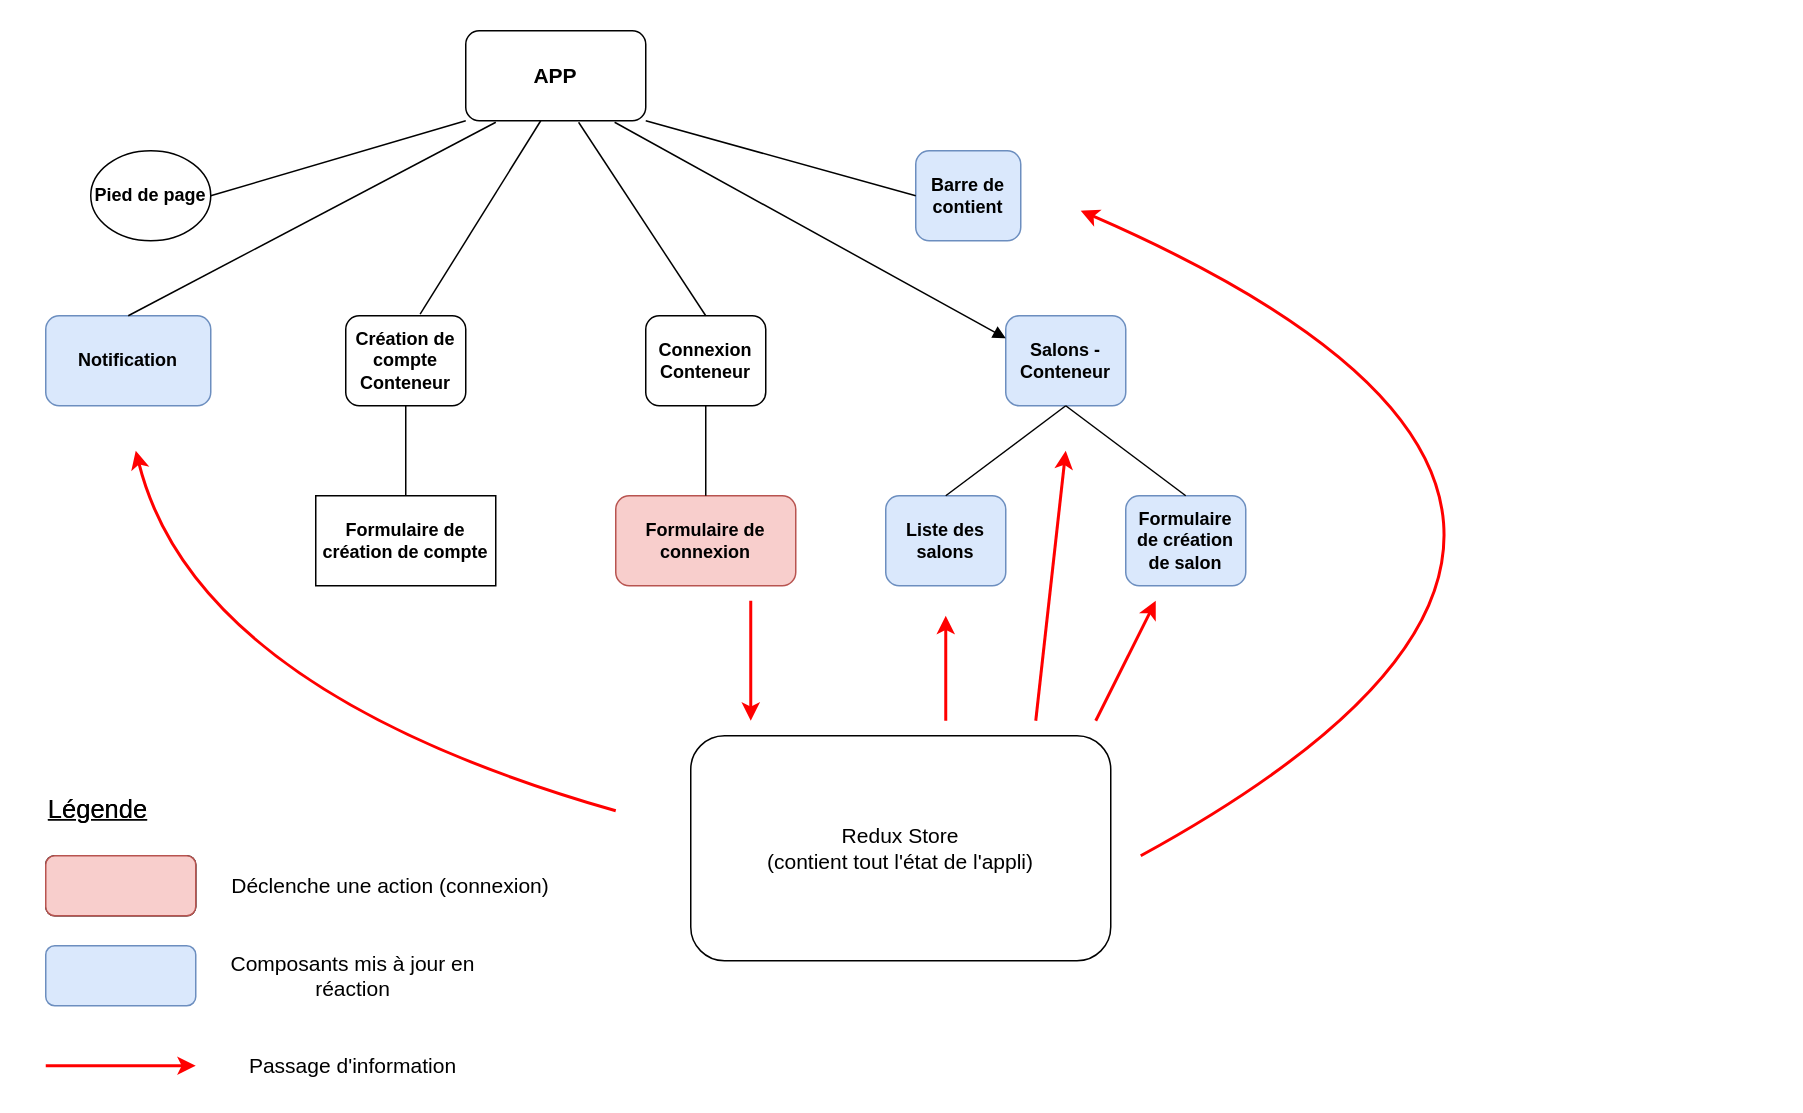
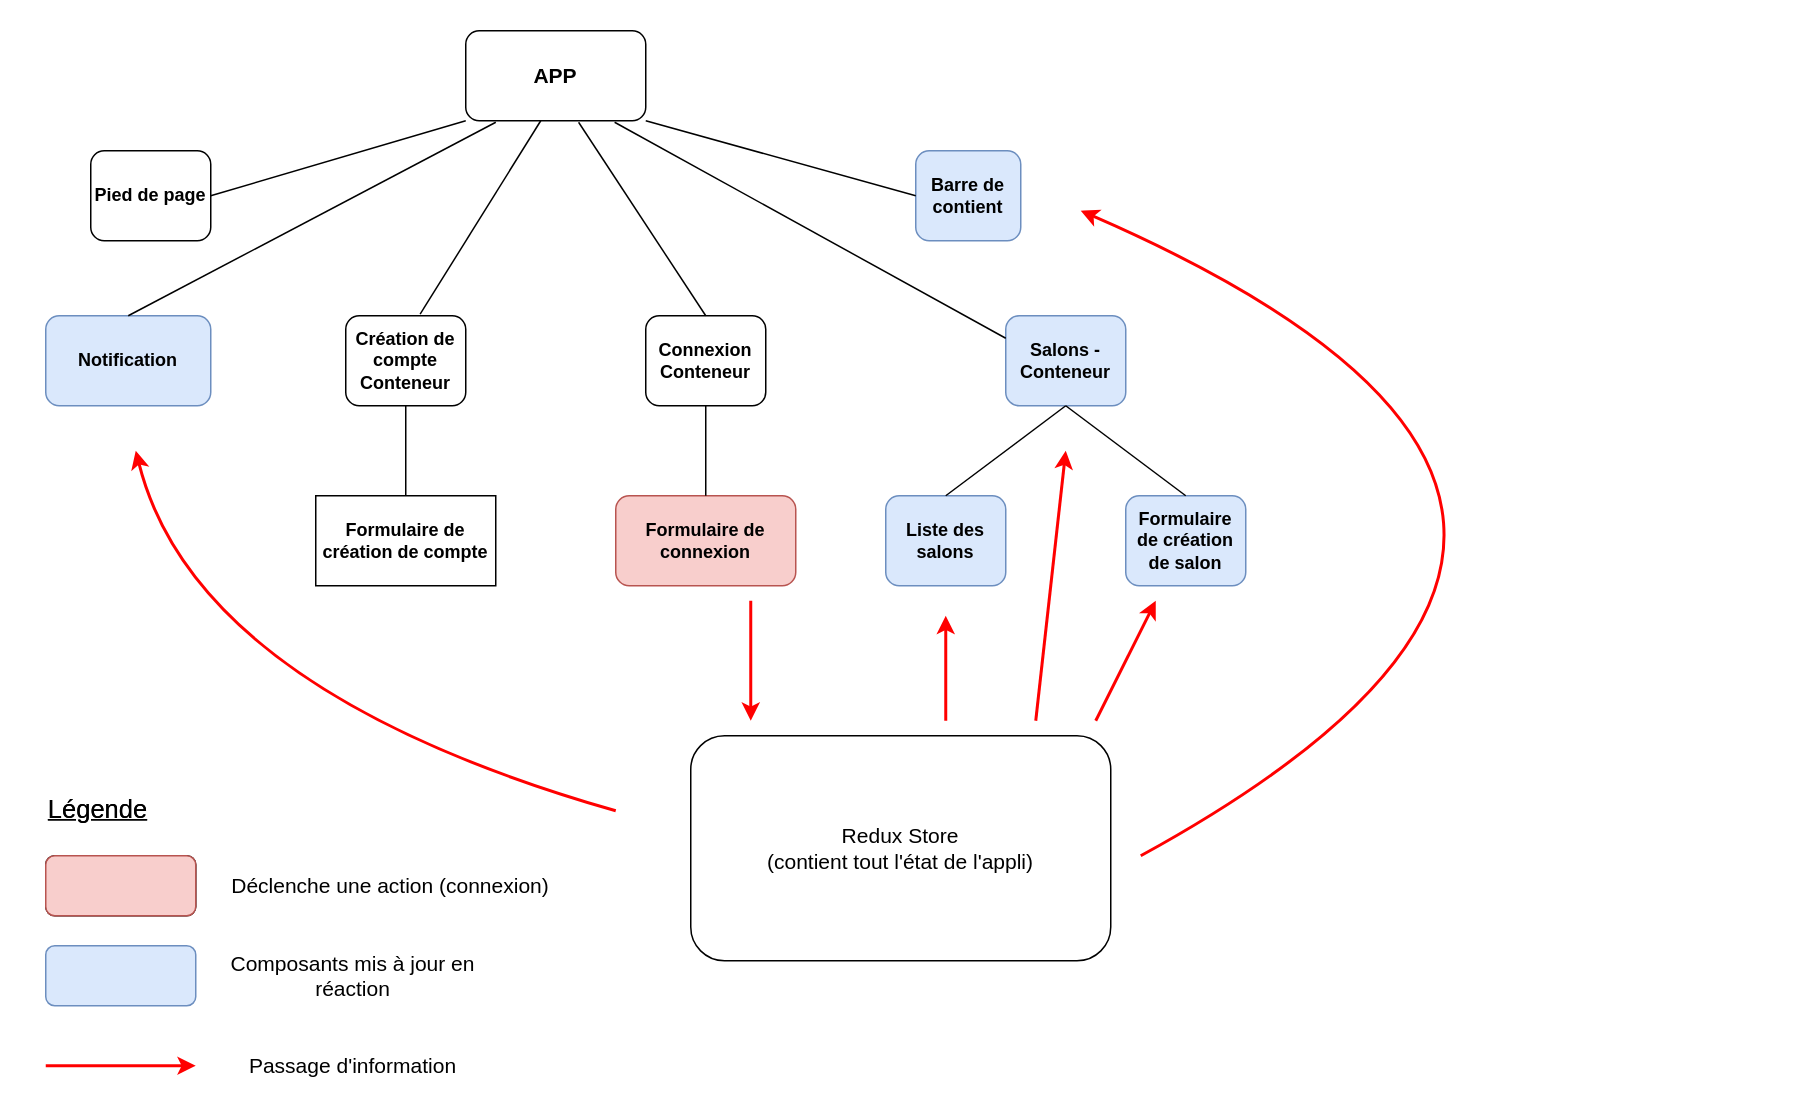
node "Pied de page": shape ellipse -> rounded rectangle
edge "APP" -> "Salons - Conteneur": arrowhead block -> none
